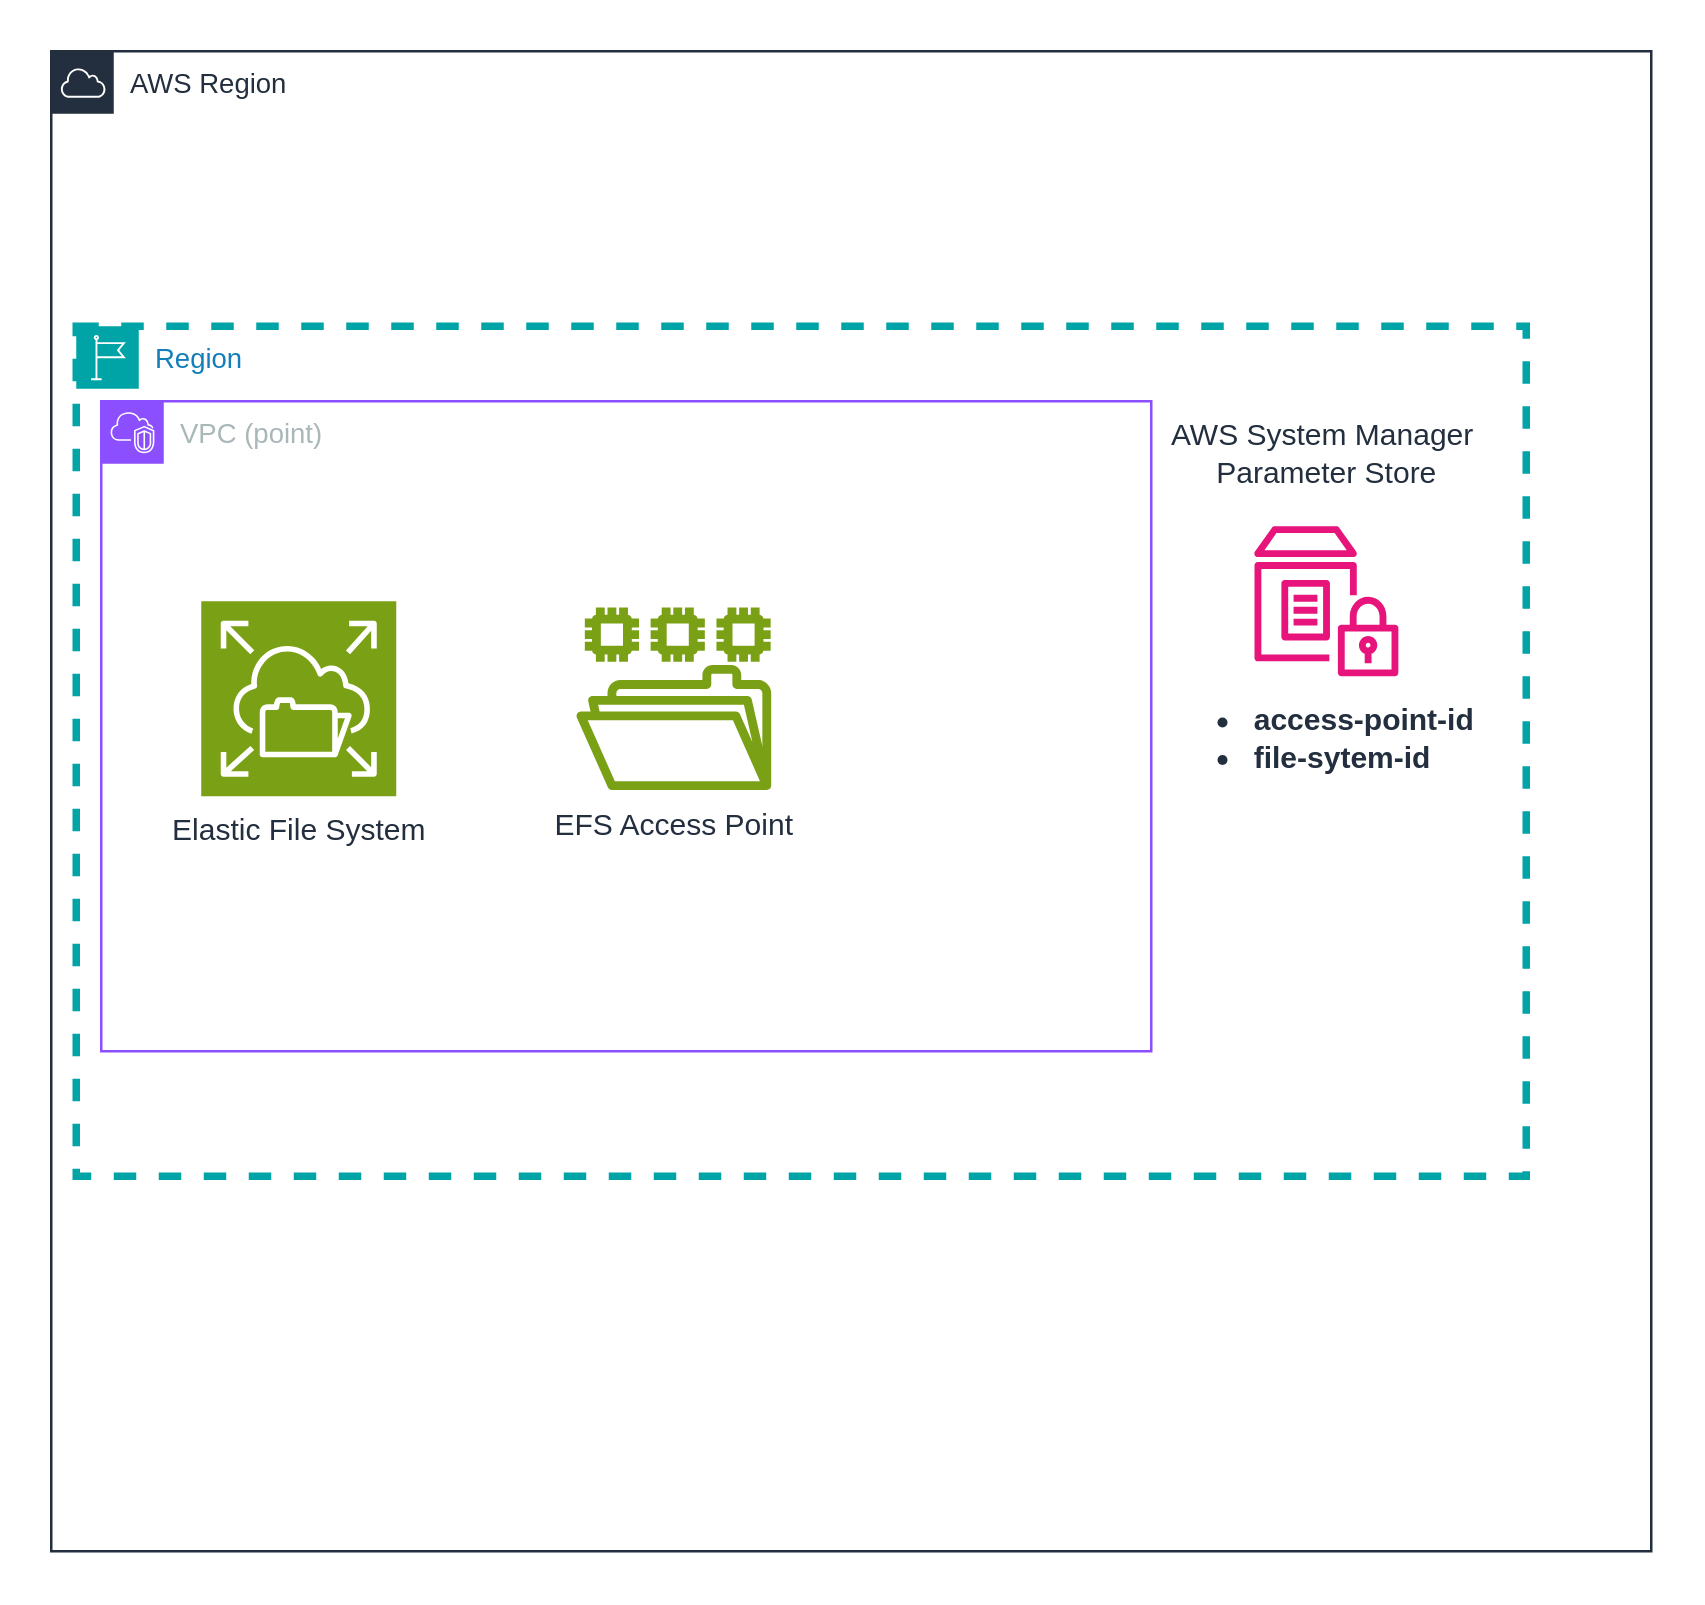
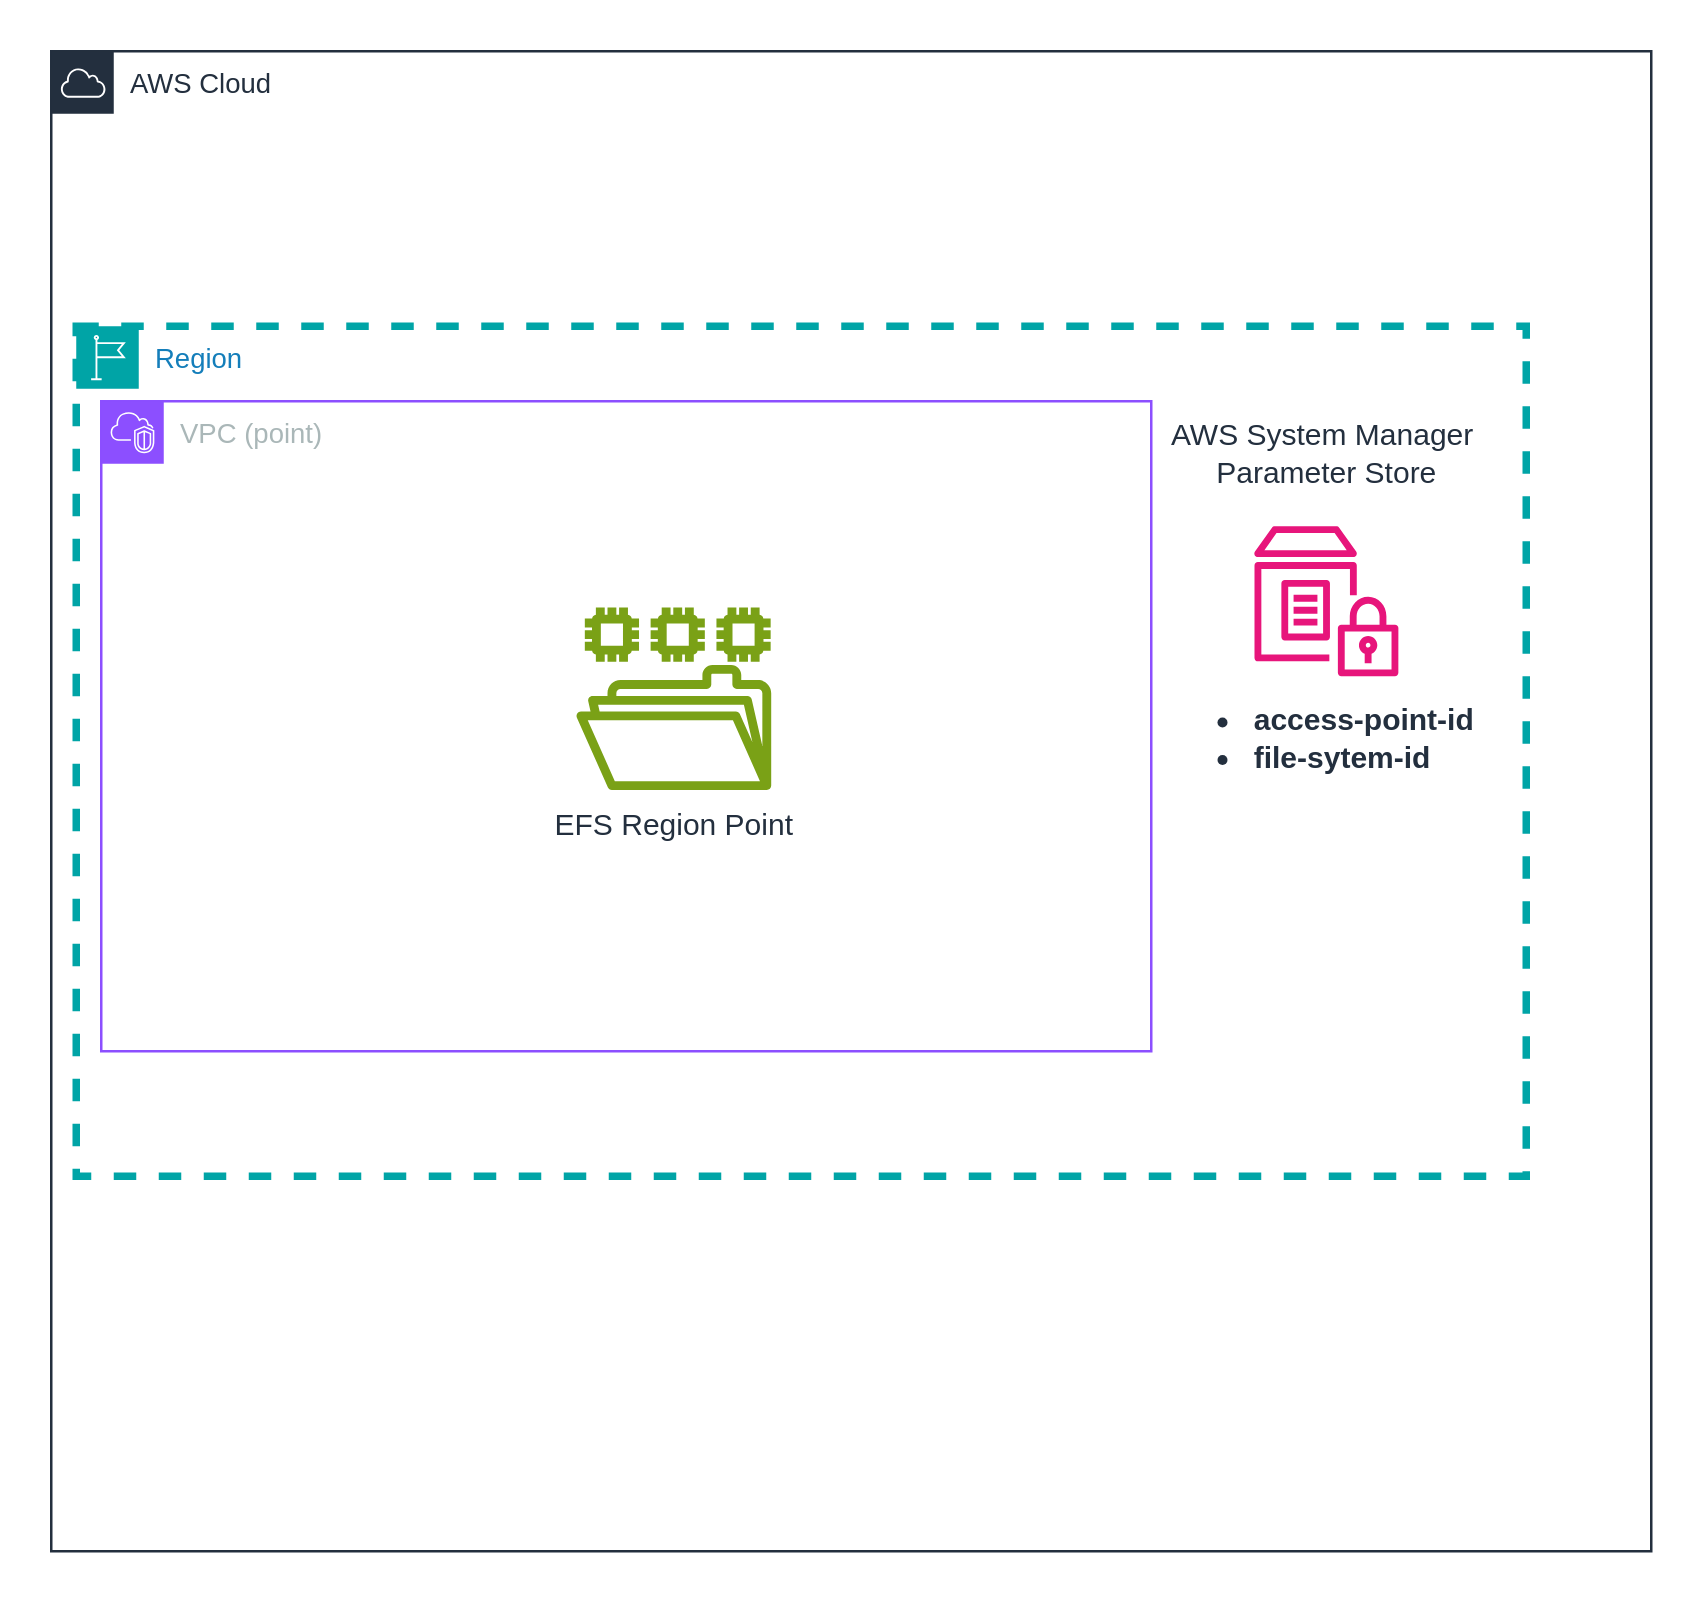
node "AWS Region": label "AWS Region" -> "AWS Cloud"
node "Elastic File System": removed
node "EFS Access Point": label "EFS Access Point" -> "EFS Region Point"
